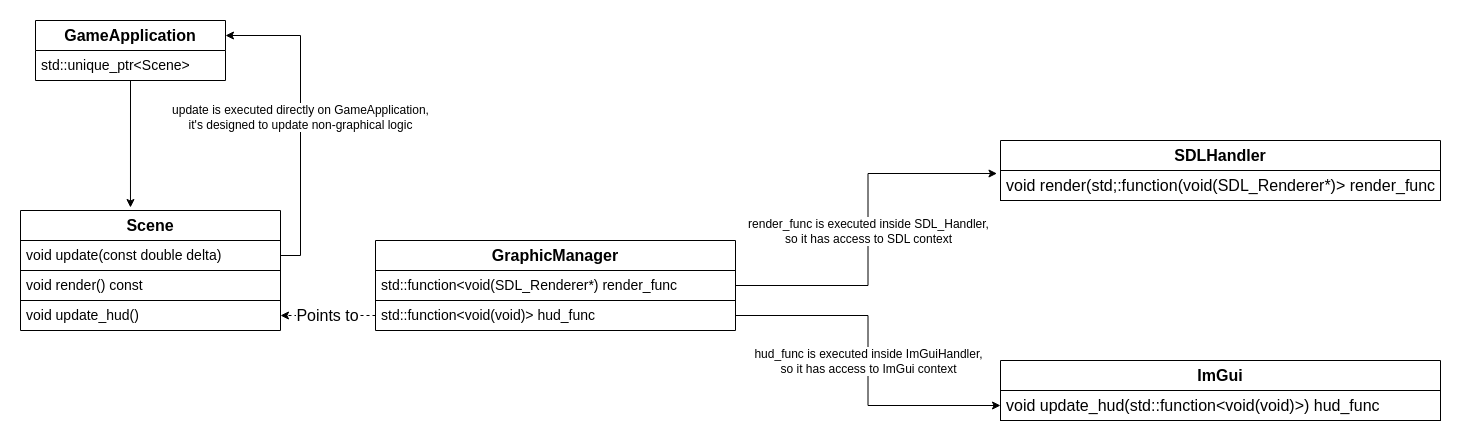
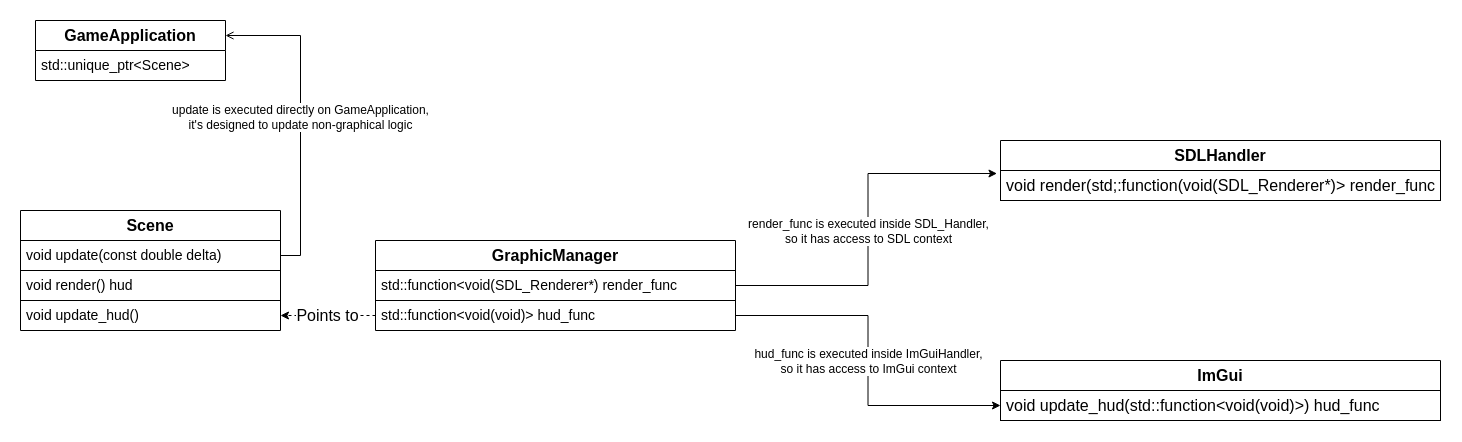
edge "void update(const double delta)" -> "GameApplication": arrowhead classic -> open
edge "GameApplication" -> "Scene": removed
node "void render() const": label "void render() const" -> "void render() hud"
